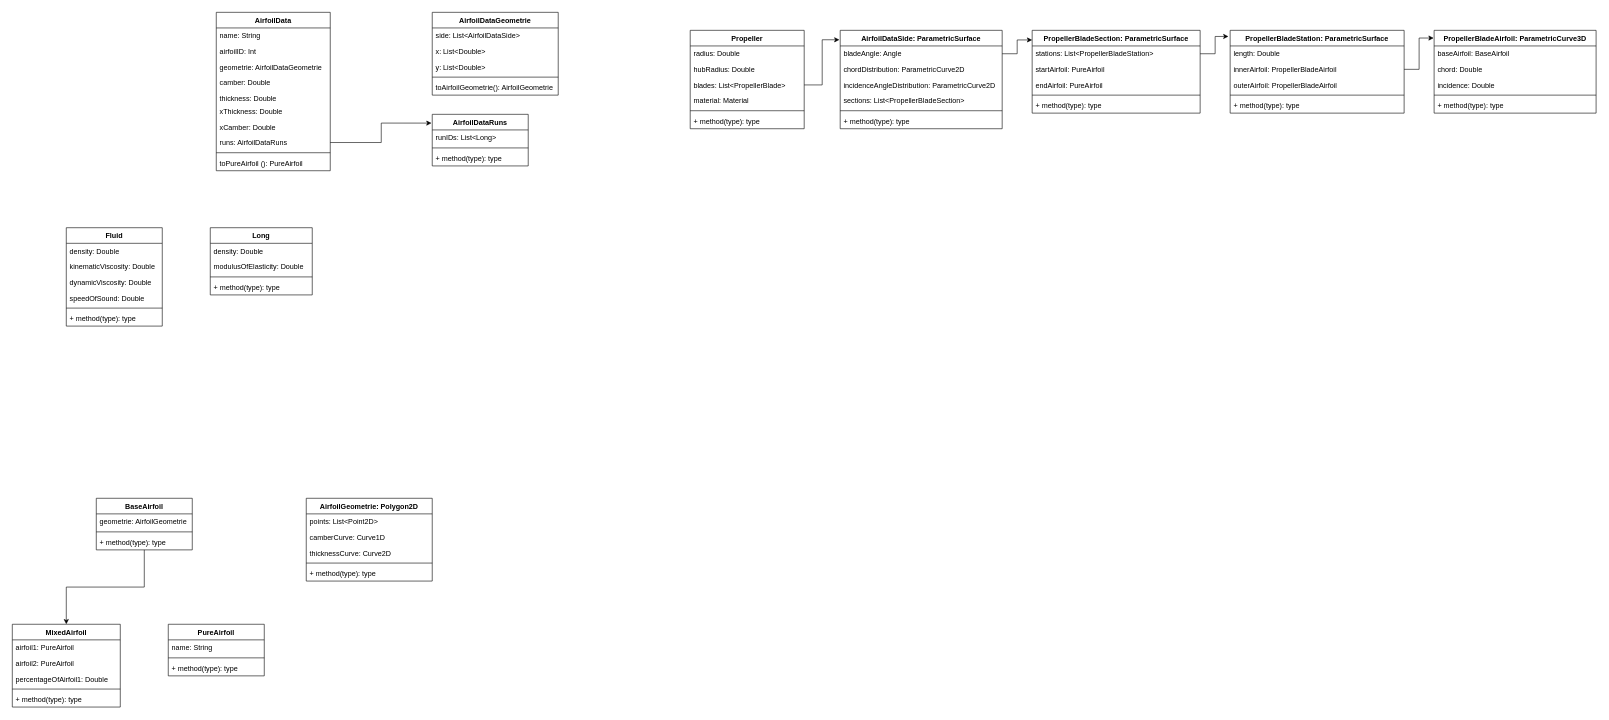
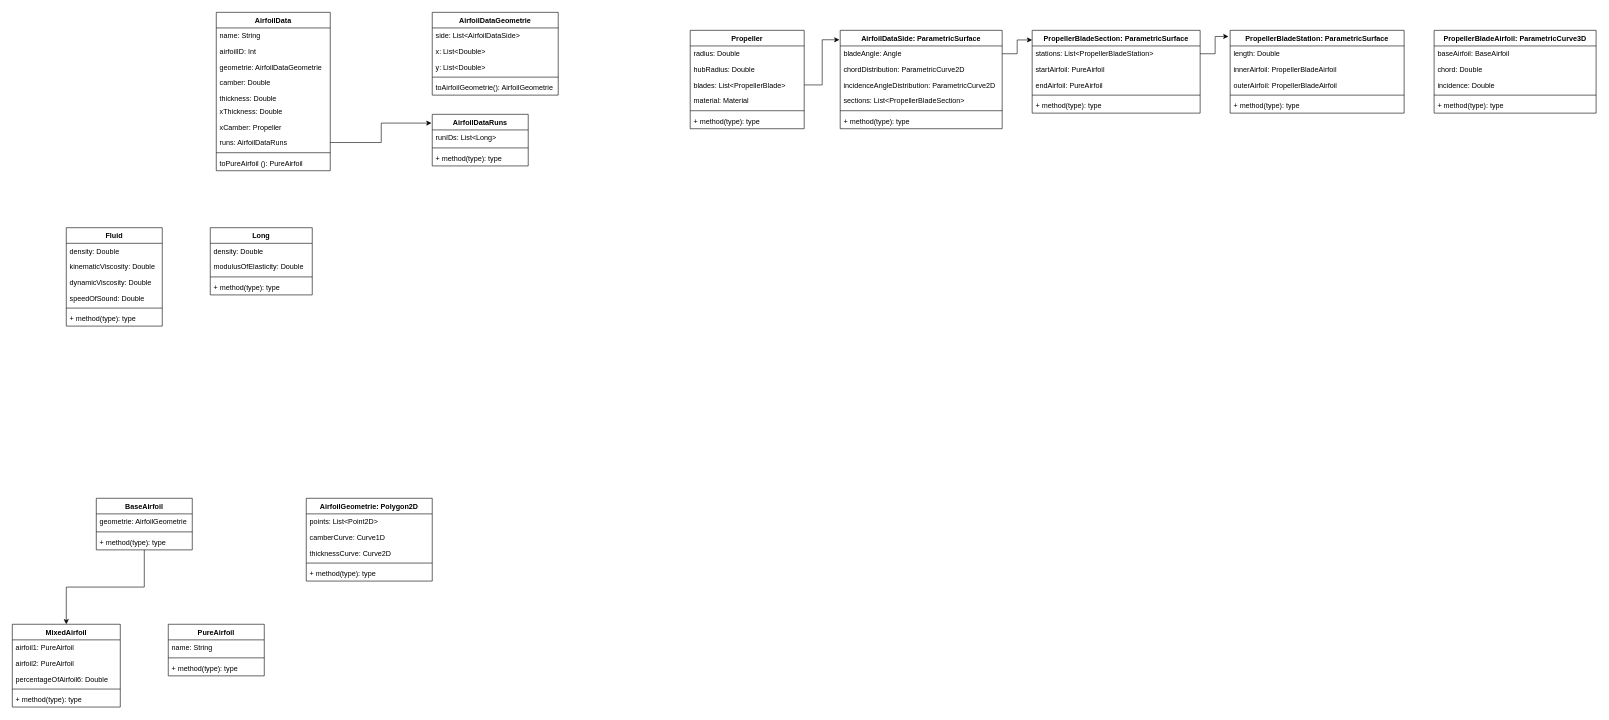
edge "innerAirfoil: PropellerBladeAirfoil" -> "PropellerBladeAirfoil: ParametricCurve3D": removed
node "xCamber: Double": label "xCamber: Double" -> "xCamber: Propeller"
node "percentageOfAirfoil1: Double": label "percentageOfAirfoil1: Double" -> "percentageOfAirfoil6: Double"
